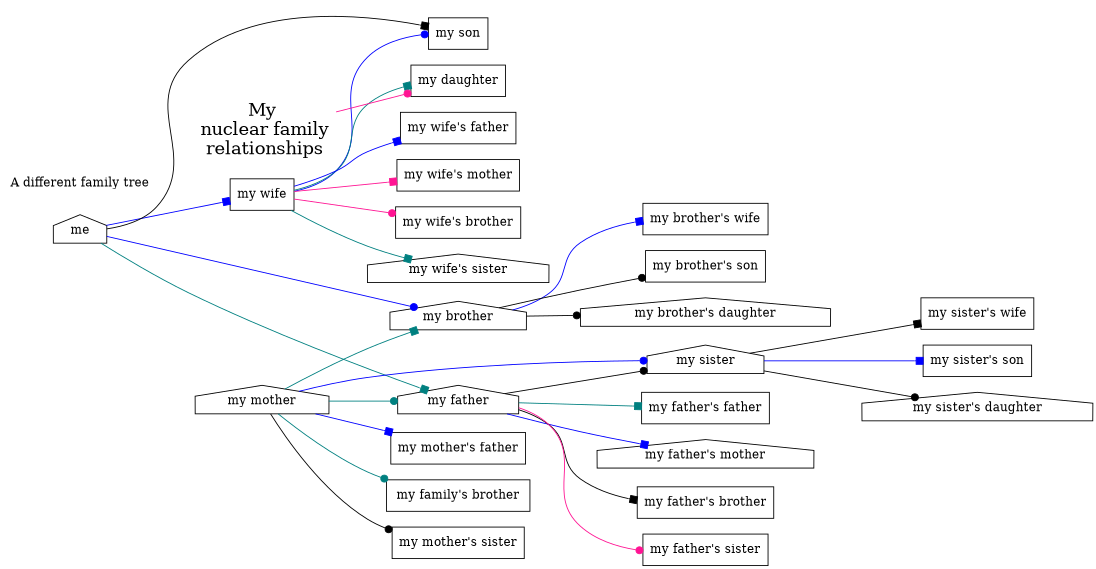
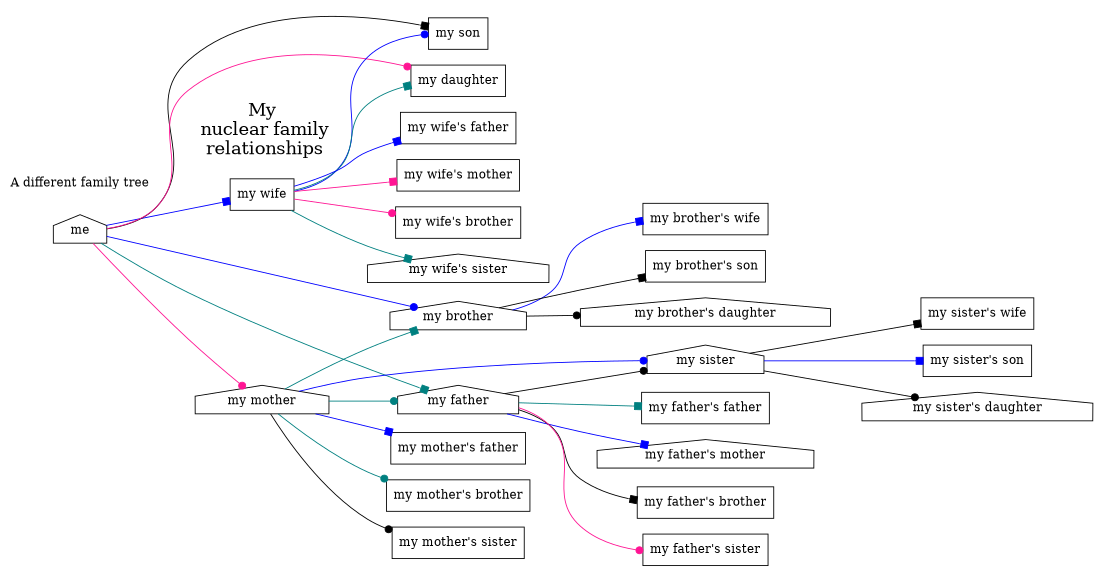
edge "My nuclear family relationships" -> "my daughter": now "me" -> "my daughter"
edge "my brother" -> "my brother's son": arrowhead dot -> box
edge "me" -> "my mother": added
node "my family's brother": label "my family's brother" -> "my mother's brother"
